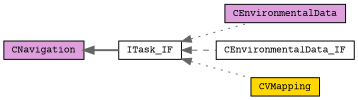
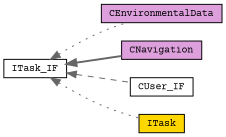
edge "ITask_IF" -> "CNavigation": reversed
node "CEnvironmentalData_IF": label "CEnvironmentalData_IF" -> "CUser_IF"
node "CVMapping": label "CVMapping" -> "ITask"
